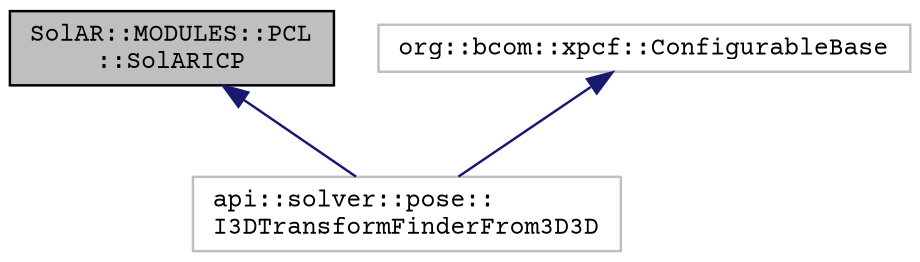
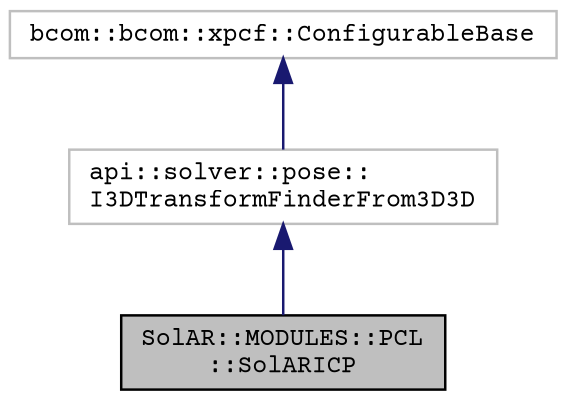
node "org::bcom::xpcf::ConfigurableBase": label "org::bcom::xpcf::ConfigurableBase" -> "bcom::bcom::xpcf::ConfigurableBase"
edge "api::solver::pose:: I3DTransformFinderFrom3D3D" -> "SolAR::MODULES::PCL ::SolARICP": reversed
